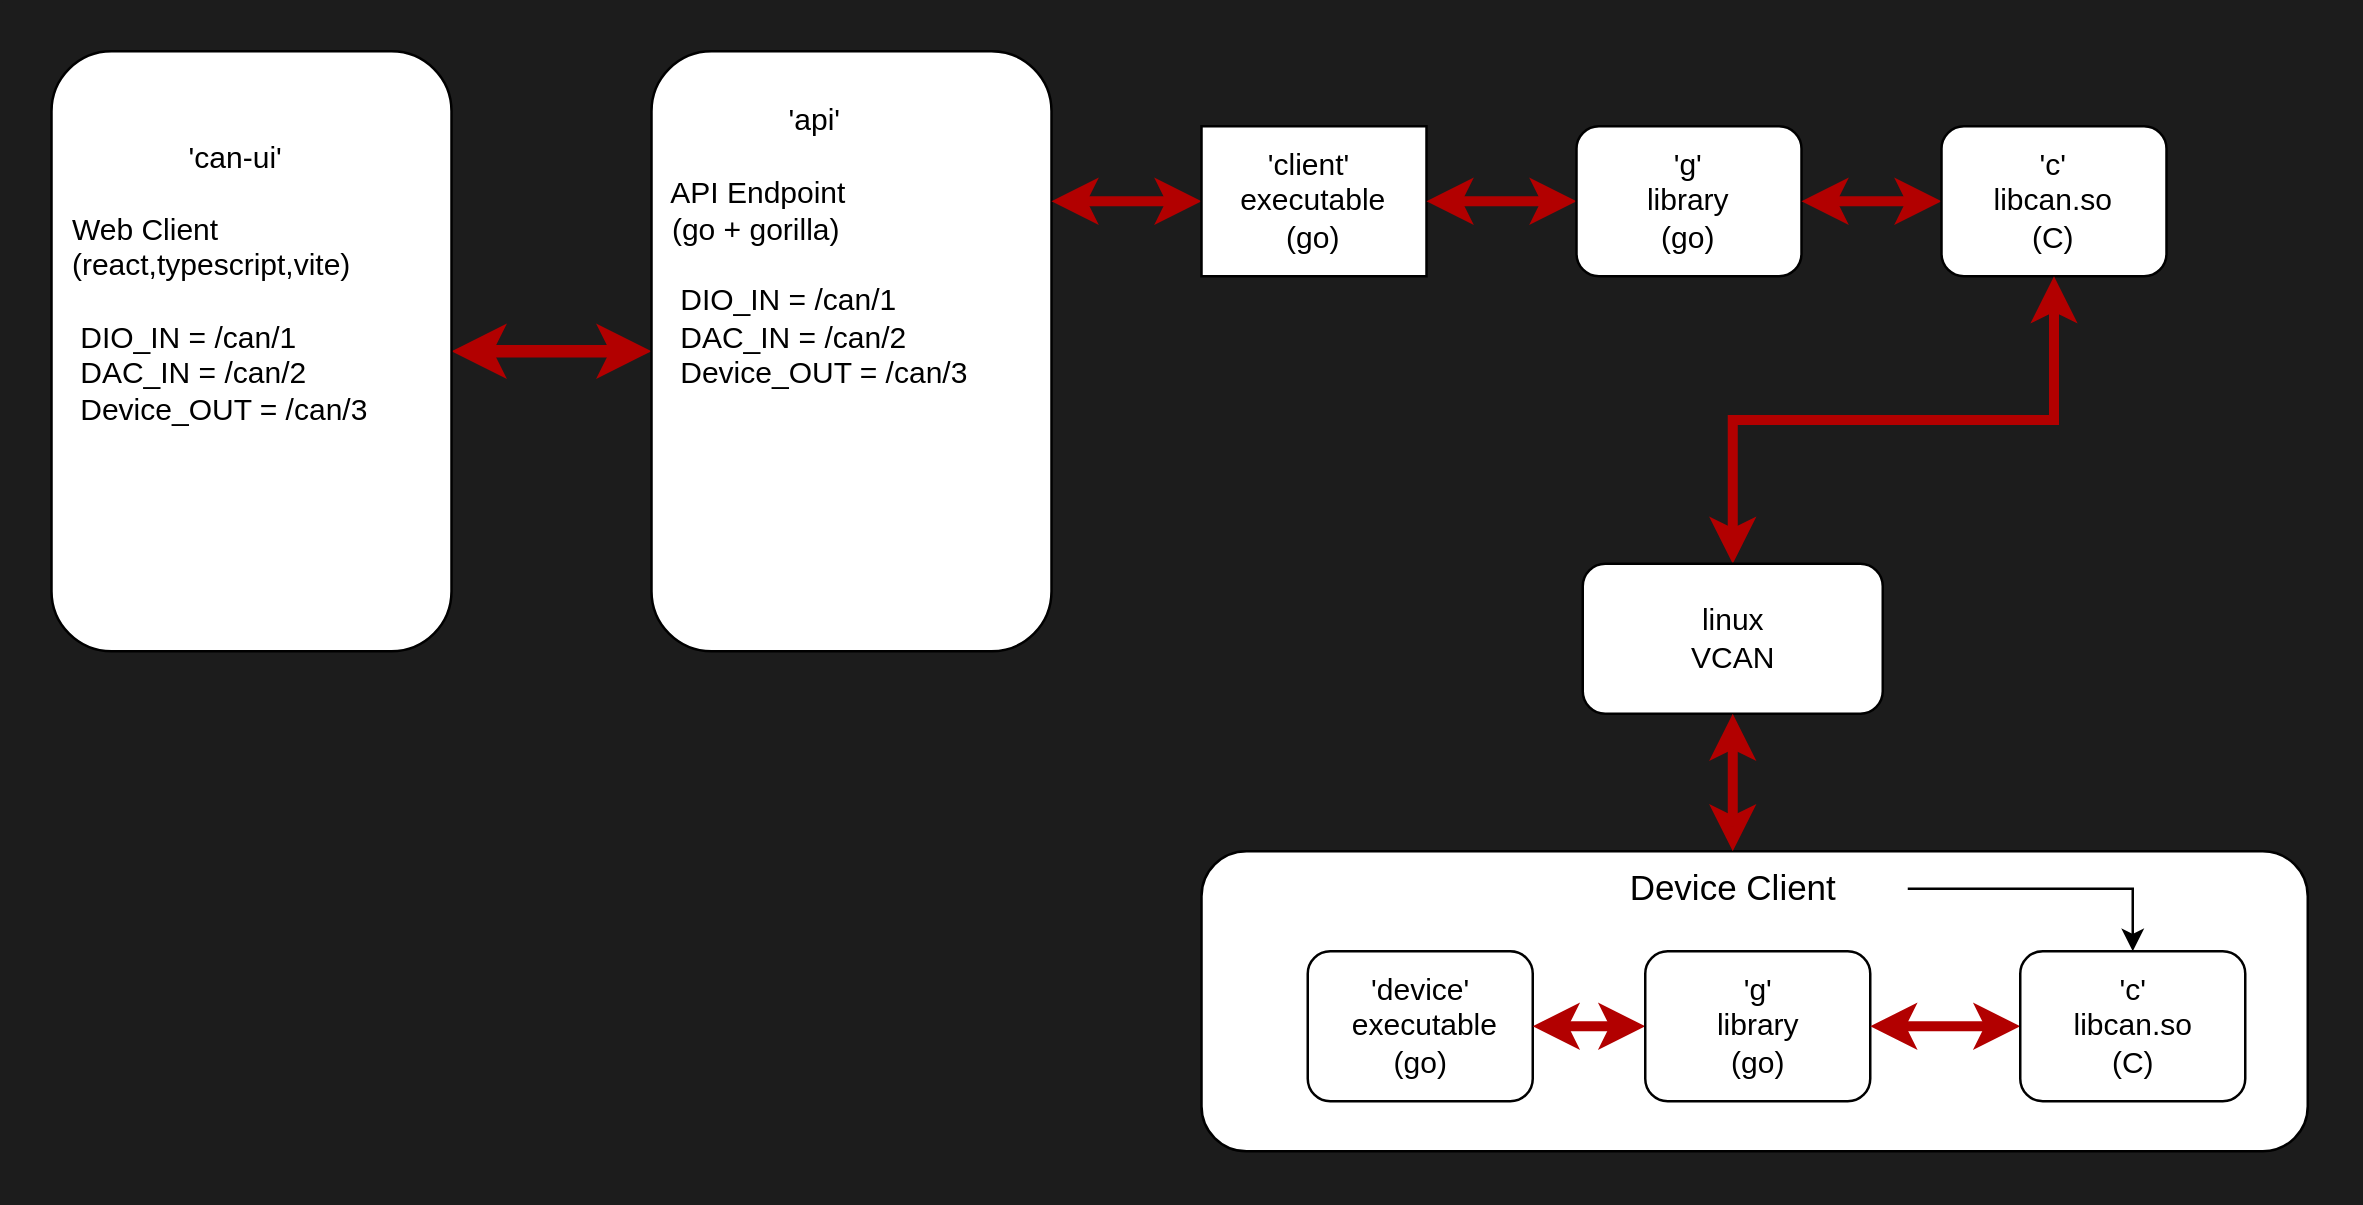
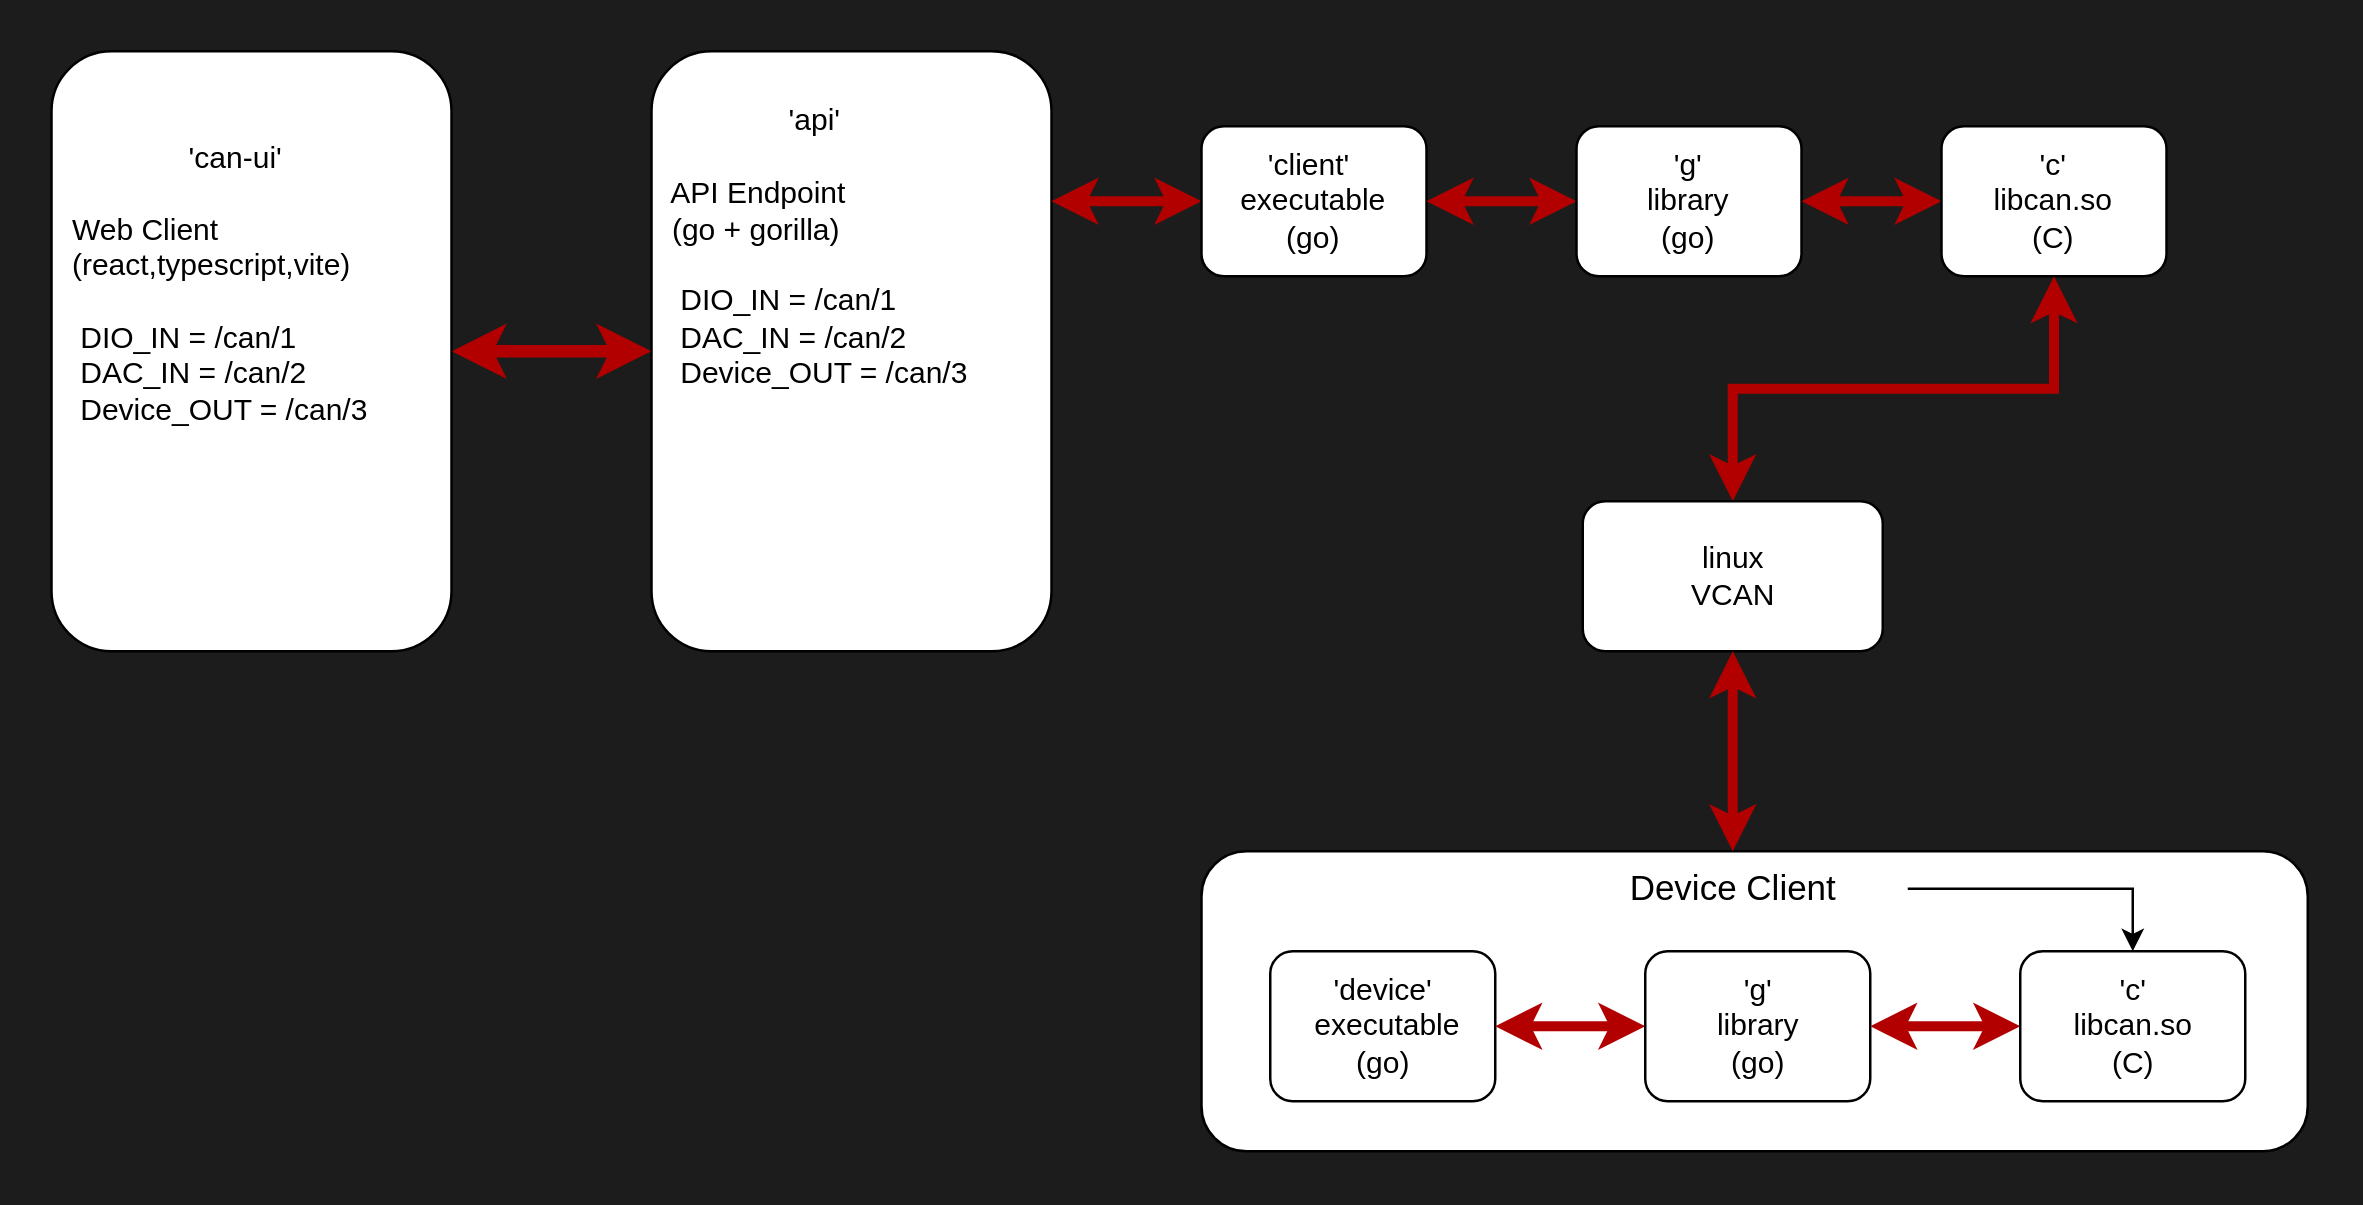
node "'client' executable (go)": shape rectangle -> rounded rectangle
node "linux VCAN": moved (1733, 639) -> (1733, 576)
node "'device' executable (go)": moved (1420, 1026) -> (1383, 1026)
